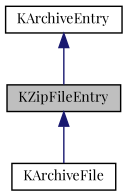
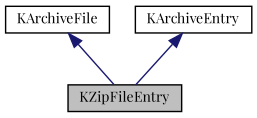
edge "KArchiveFile" -> "KZipFileEntry": reversed
